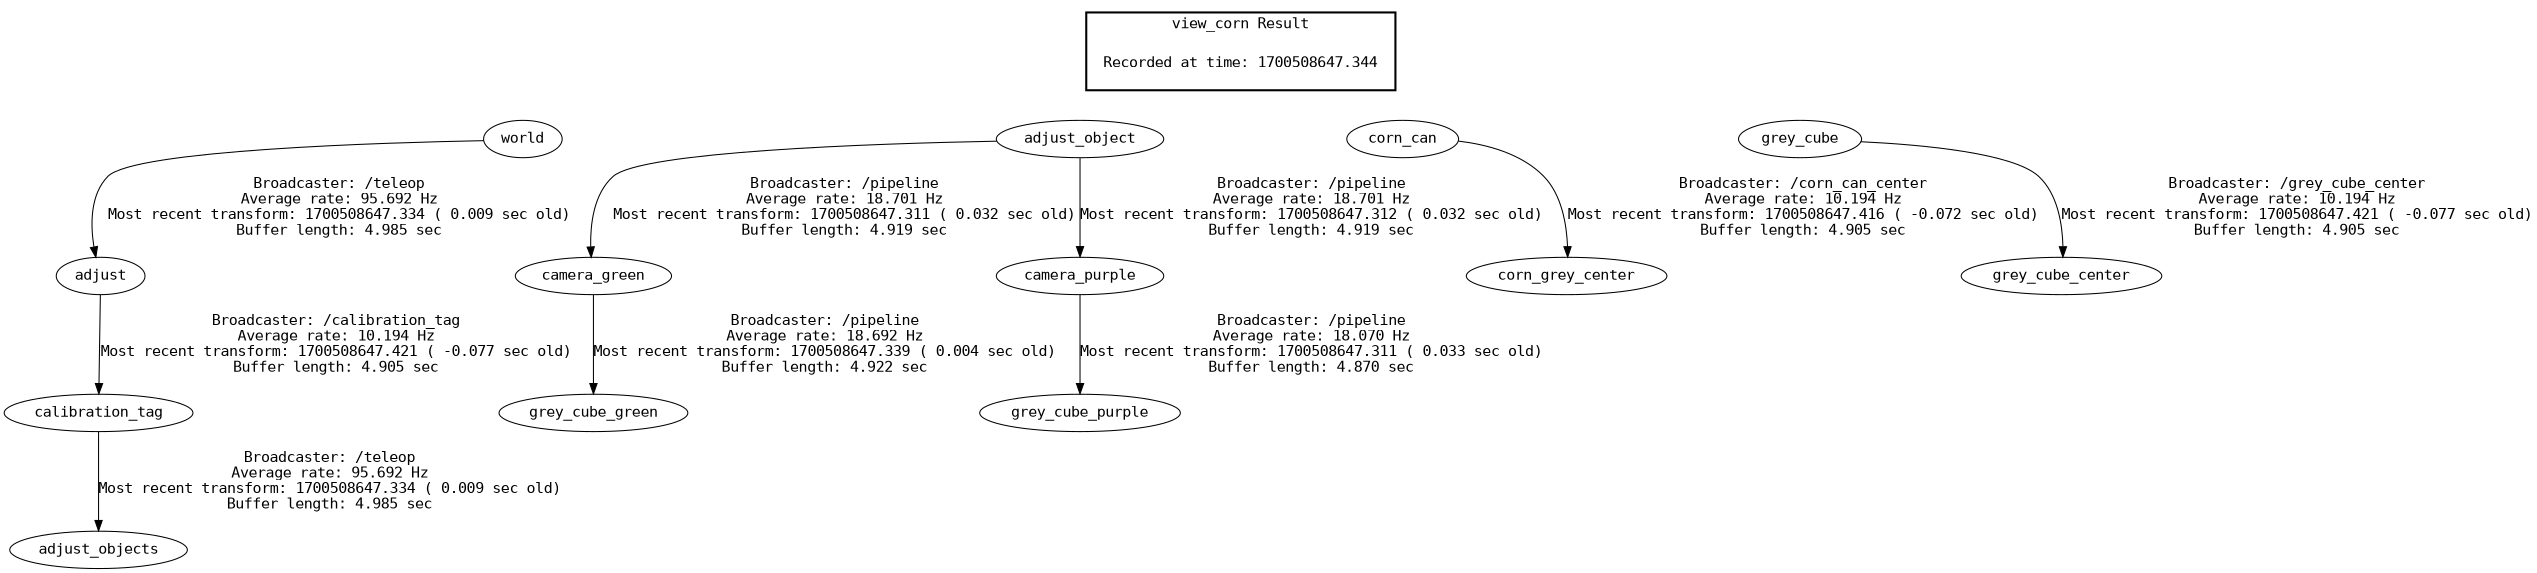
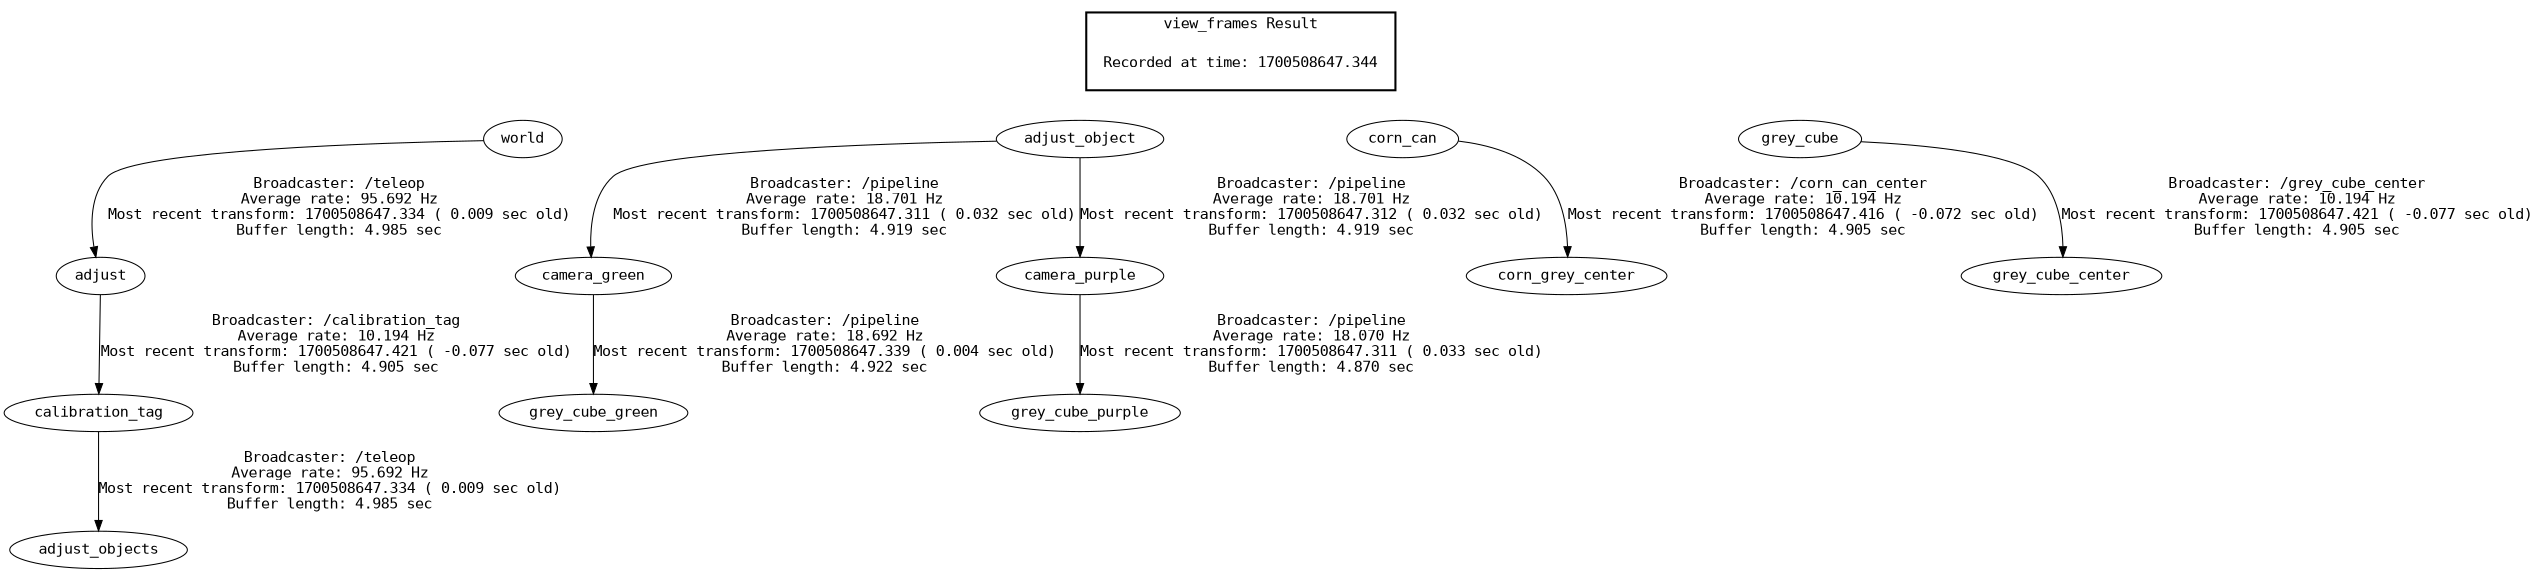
cluster "view_corn Result": label "view_corn Result" -> "view_frames Result"
